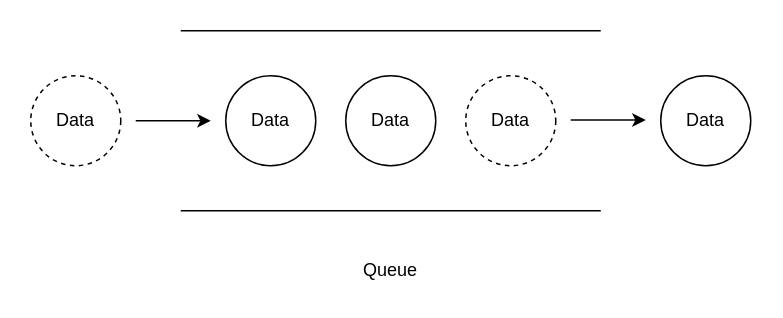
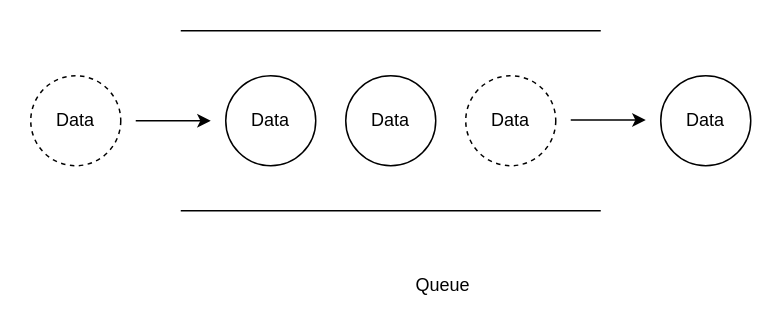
node "Queue": moved (391, 271) -> (443, 286)
